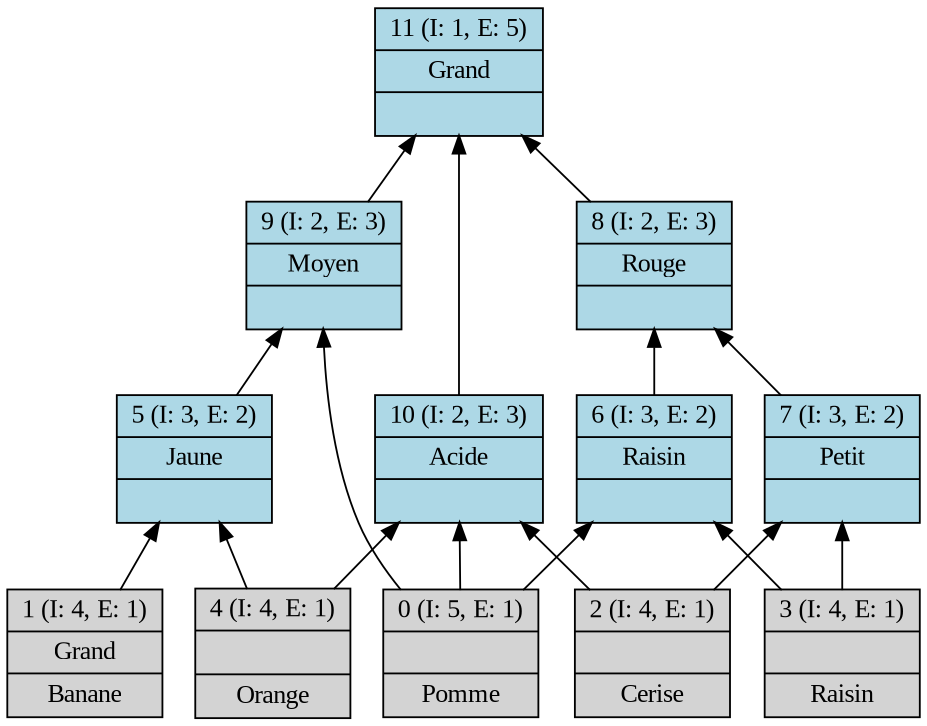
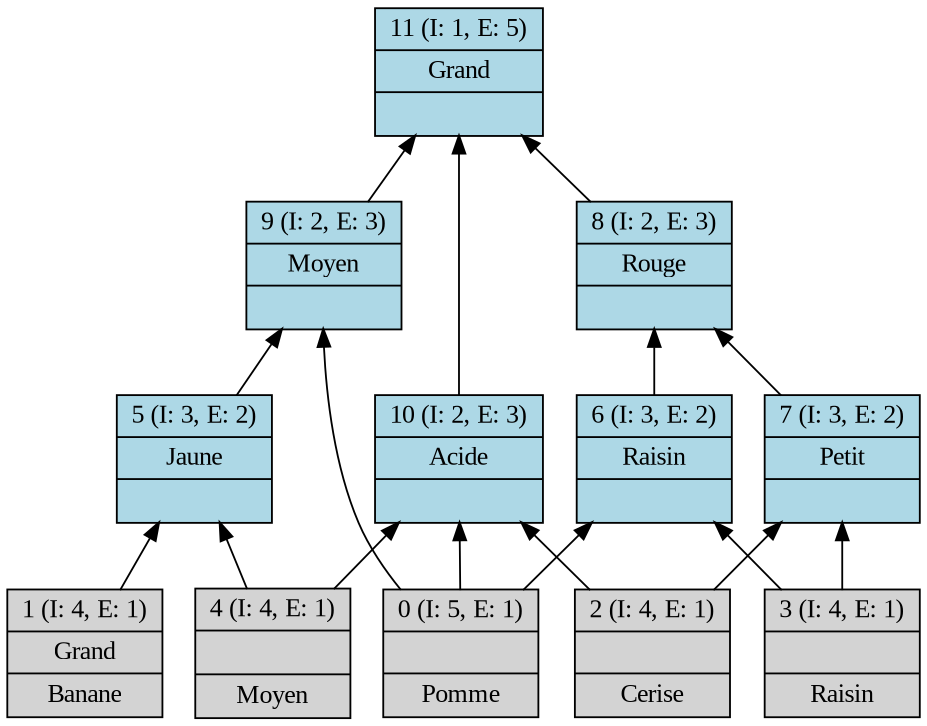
node "4 (I: 4, E: 1)": text "Orange" -> "Moyen"
